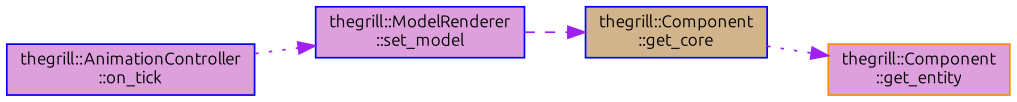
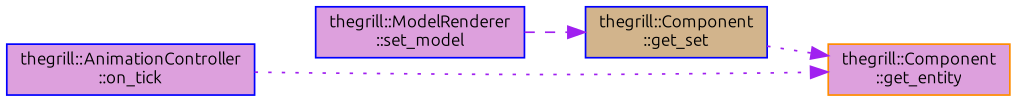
node "thegrill::Component ::get_core": label "thegrill::Component ::get_core" -> "thegrill::Component ::get_set"
edge "thegrill::AnimationController ::on_tick" -> "thegrill::ModelRenderer ::set_model": now "thegrill::AnimationController ::on_tick" -> "thegrill::Component ::get_entity"
